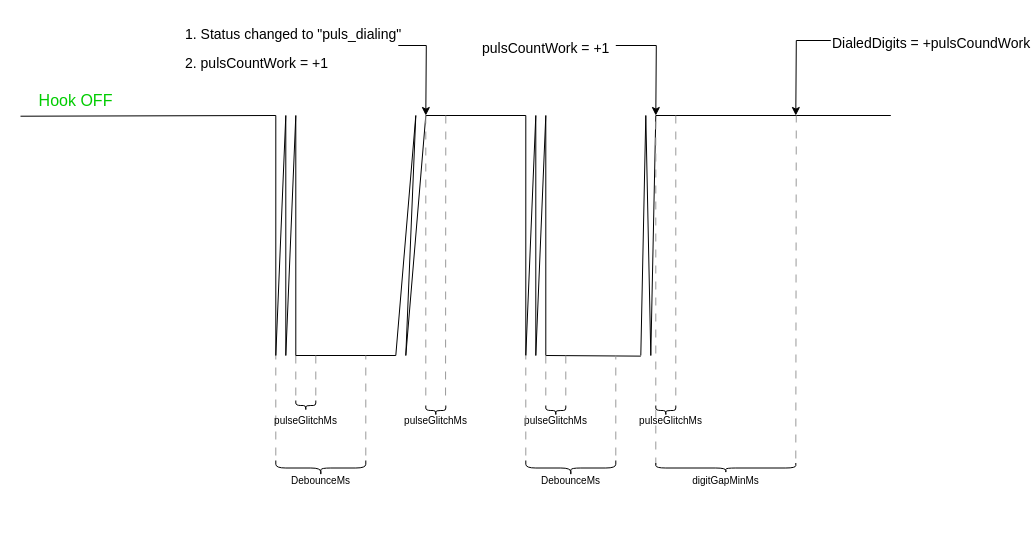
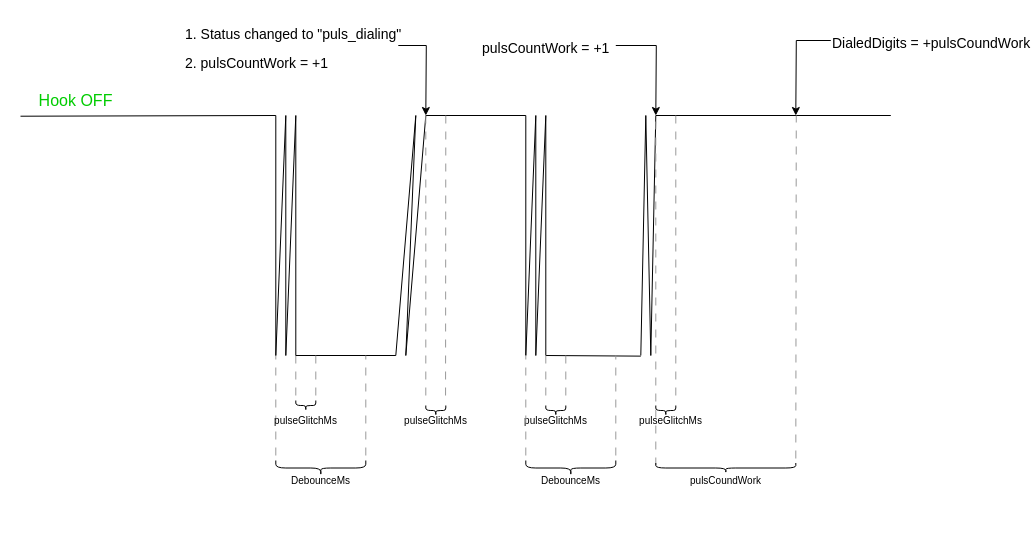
node "digitGapMinMs": label "digitGapMinMs" -> "pulsCoundWork"
